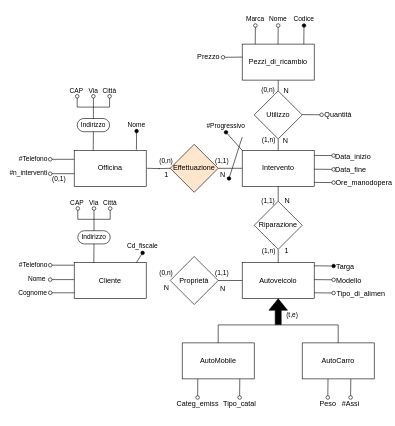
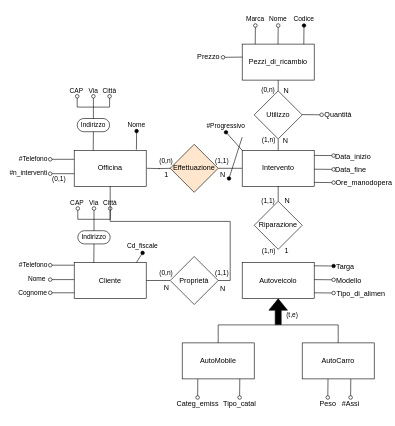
edge "Riparazione" -- "Autoveicolo": removed
edge "Cliente" -- "Proprietà": added
edge "Proprietà" -- "Autoveicolo": now "Proprietà" -- "Officina"
